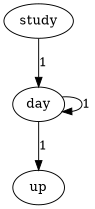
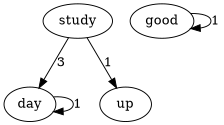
node "good": added
edge "study" -> "day": label "1" -> "3"
edge "day" -> "up": now "study" -> "up"
